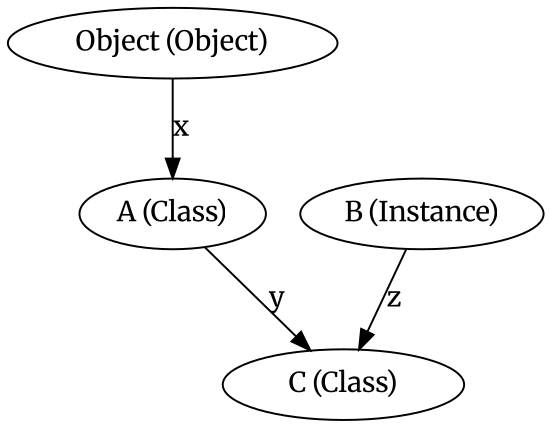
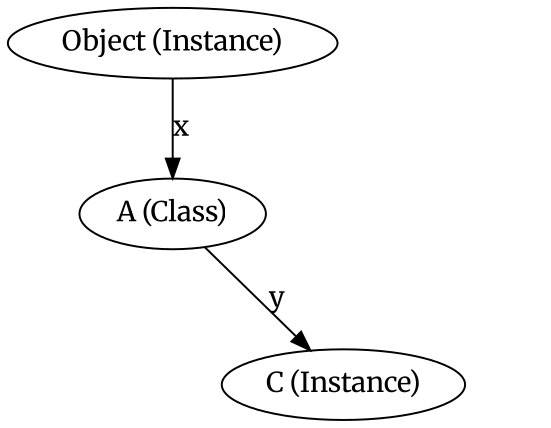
node "Object (Object)": label "Object (Object)" -> "Object (Instance)"
node "B (Instance)": removed
node "C (Class)": label "C (Class)" -> "C (Instance)"
